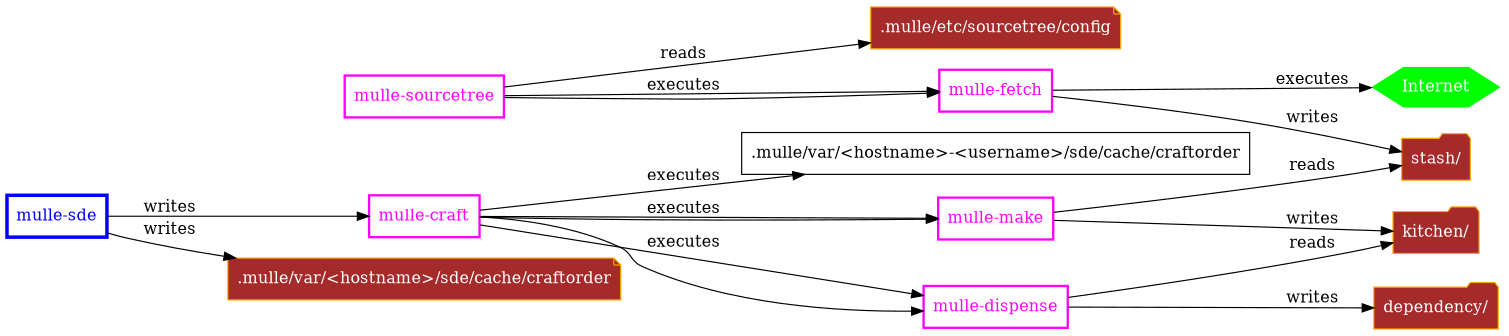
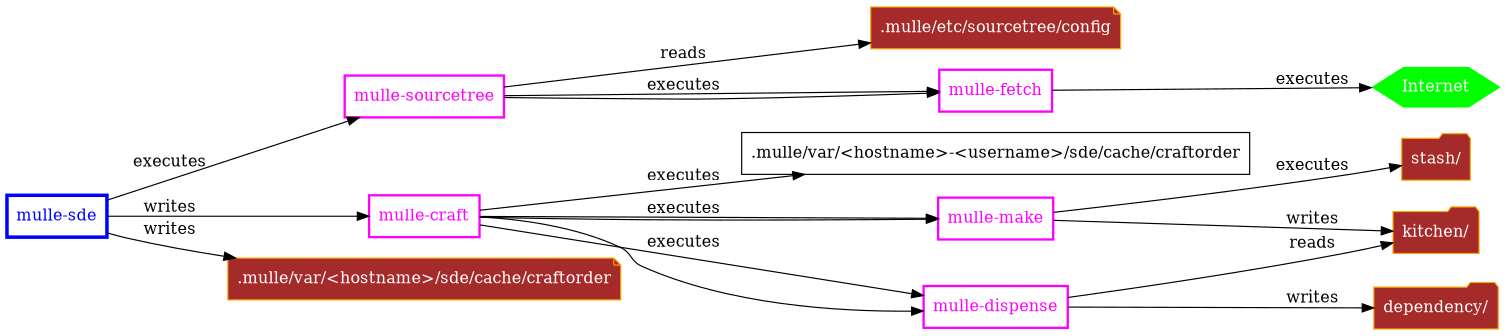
edge "mulle-fetch" -> "stash/": removed, label "writes"
edge "mulle-sde" -> "mulle-sourcetree": added, label "executes"
edge "mulle-make" -> "stash/": label " reads" -> " executes"
